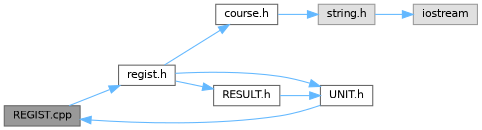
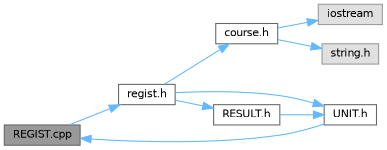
edge "string.h" -> "iostream": now "course.h" -> "iostream"
